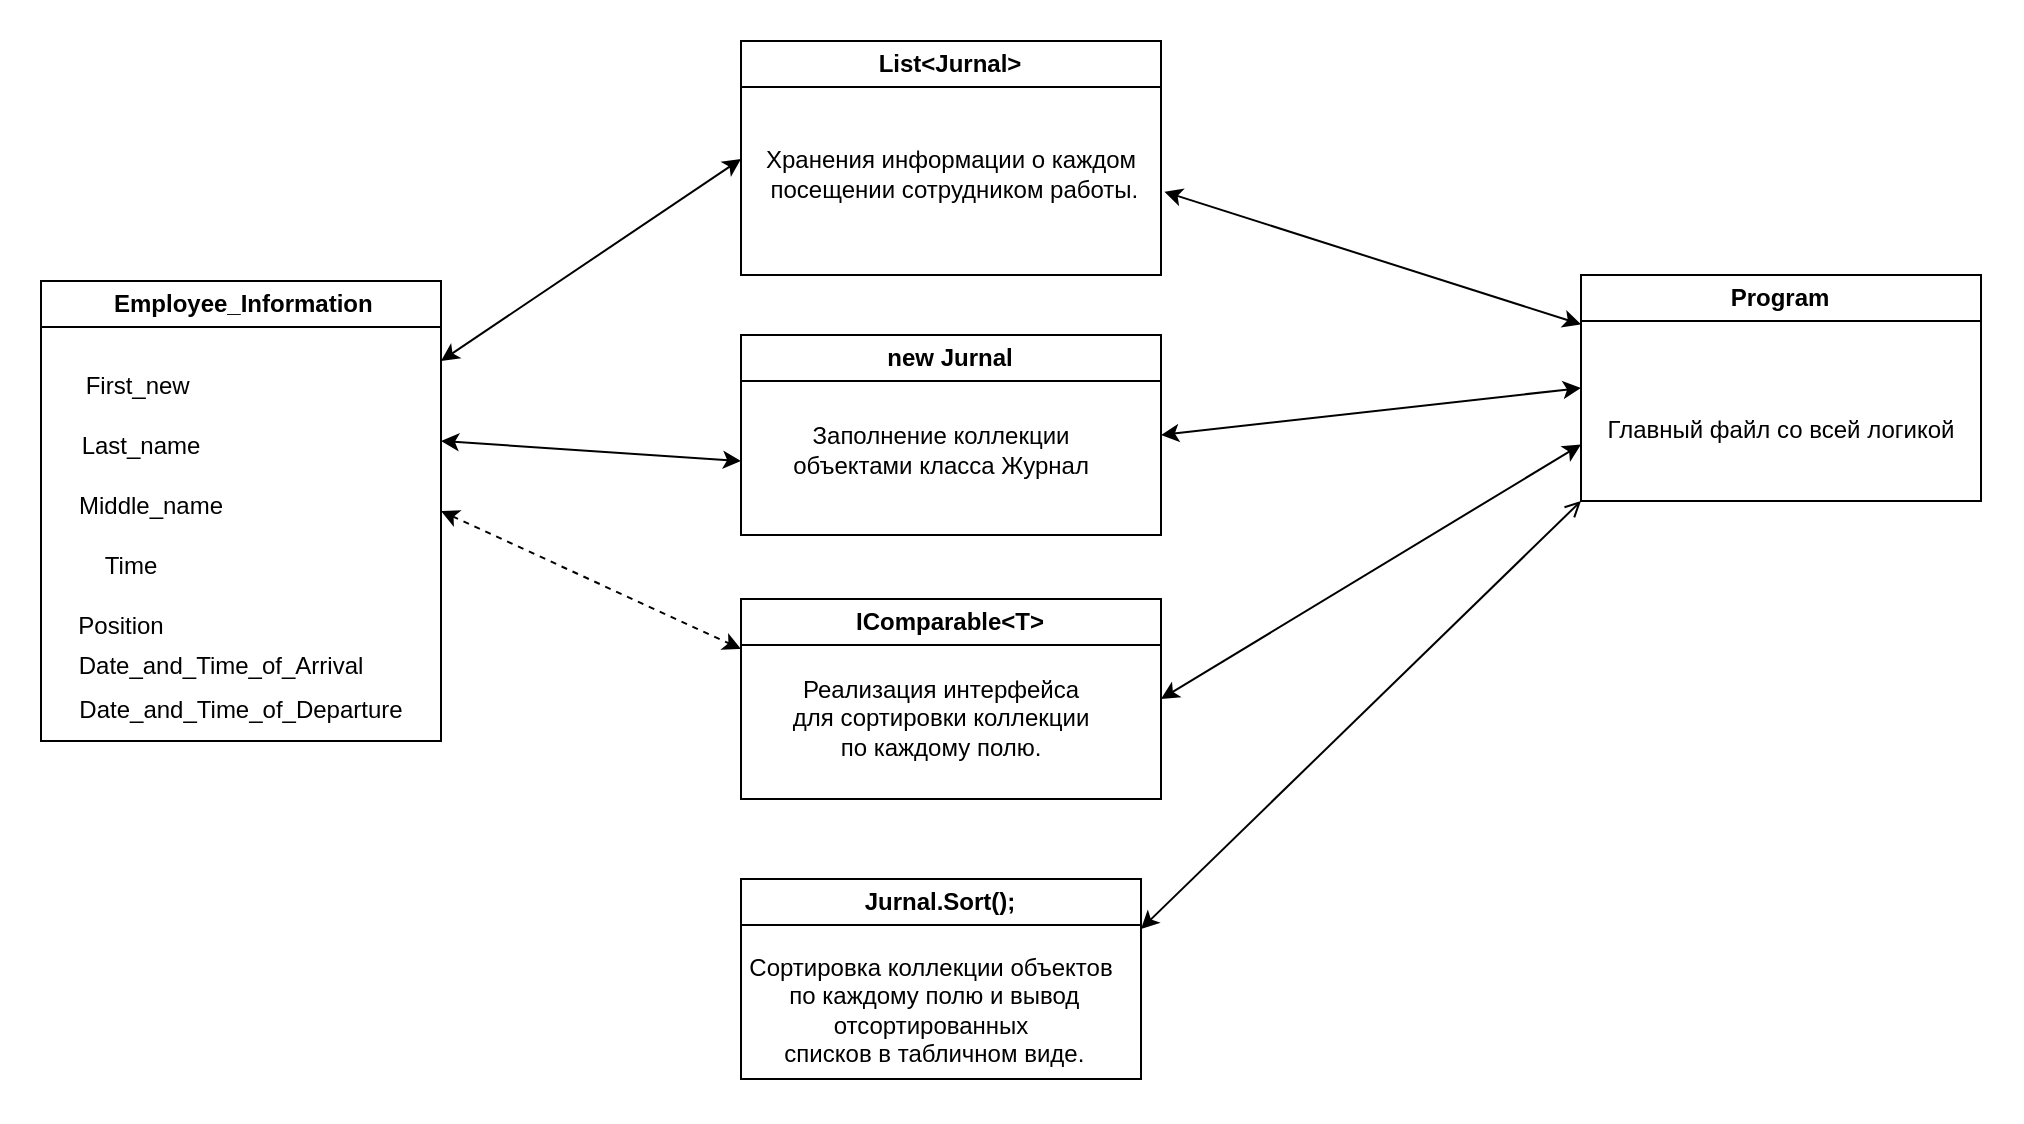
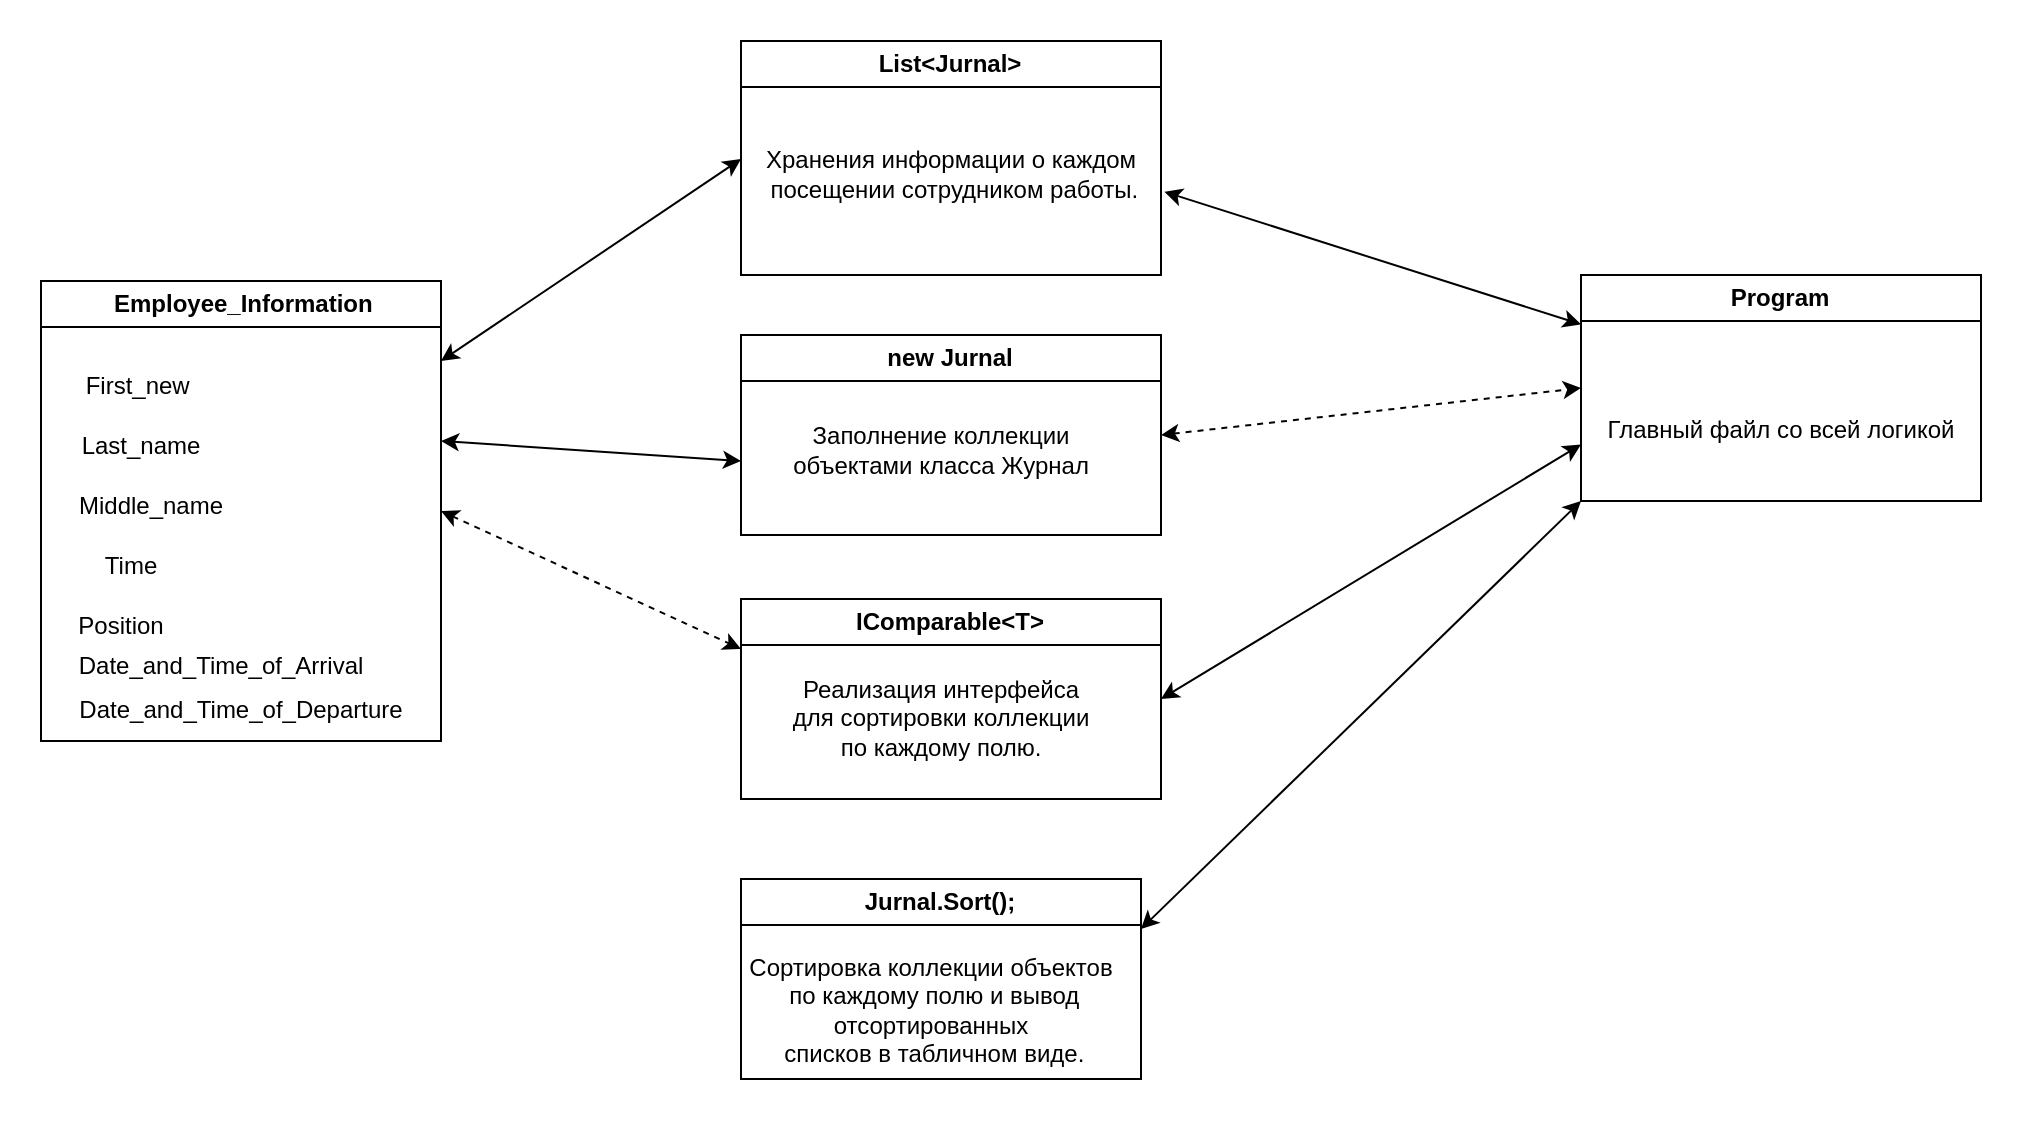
edge "Program" -- "new Jurnal": style solid -> dashed
edge "Program" -- "Jurnal.Sort();": arrowhead open -> classic
